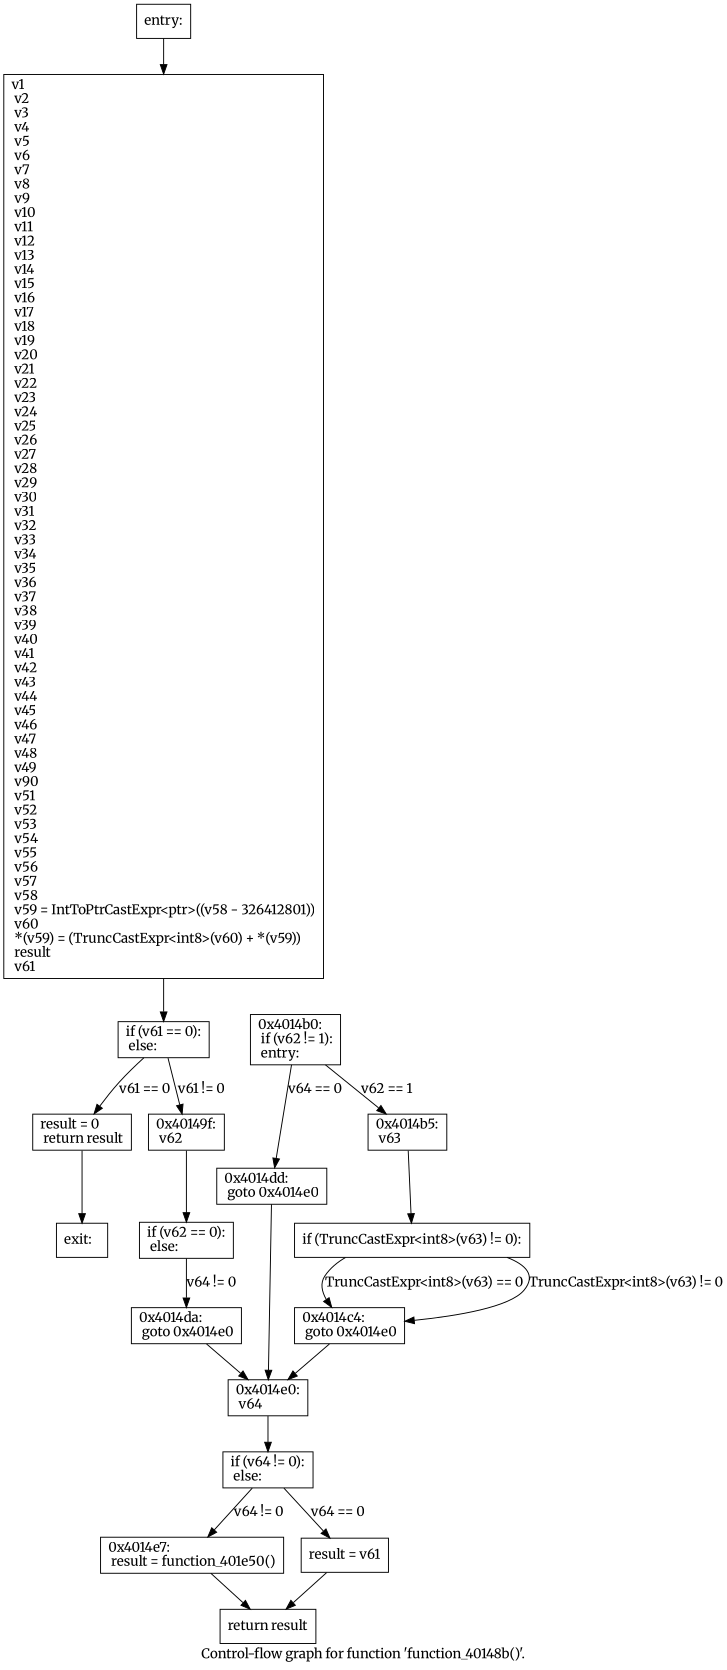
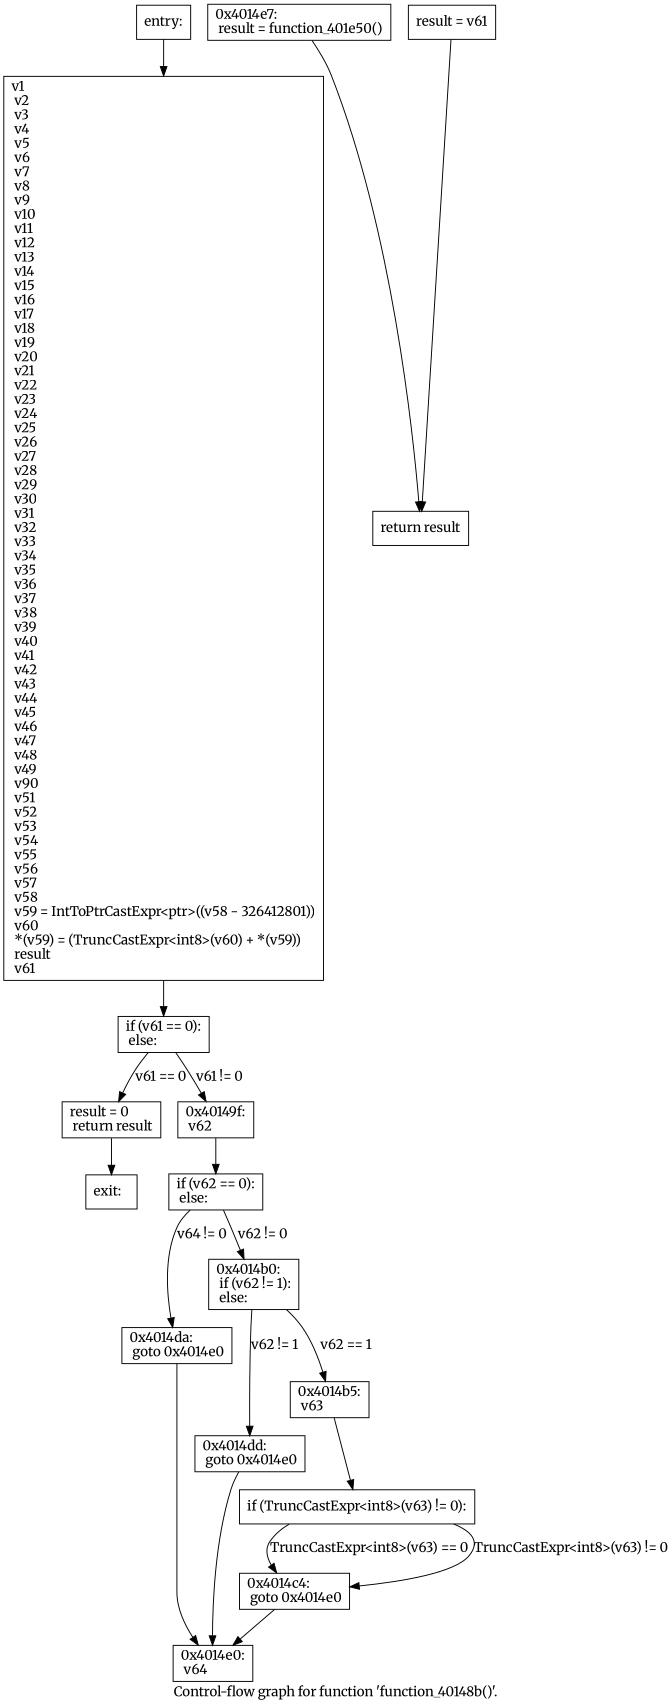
node "0x4014b0:": text "entry:" -> "else:"
edge "0x4014b0:" -> "0x4014dd:": label "v64 == 0" -> "v62 != 1"
edge "if (v62 == 0):" -> "0x4014b0:": added, label "v62 != 0"
node "if (v64 != 0):": removed
